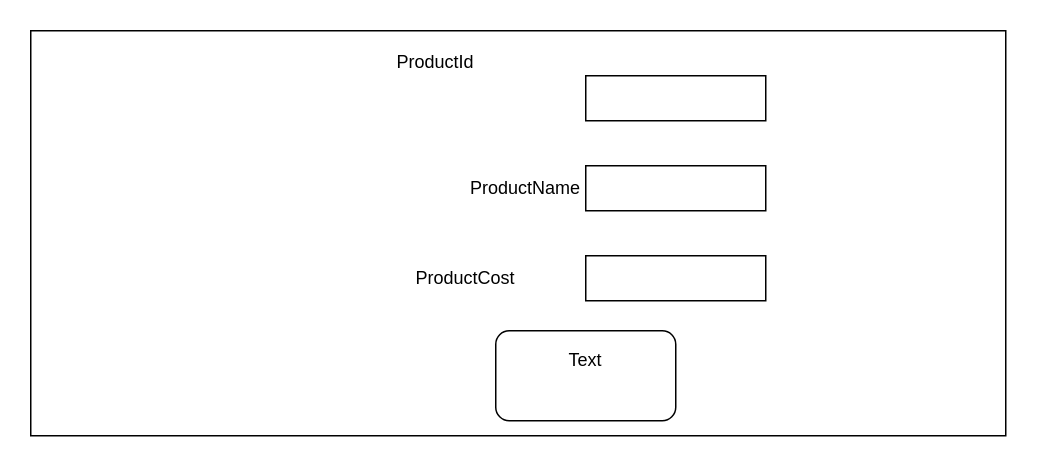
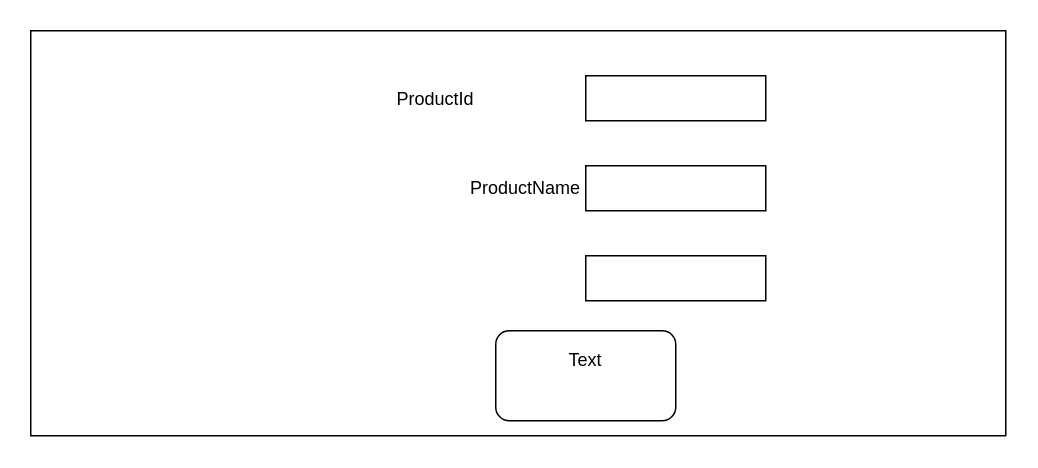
node "ProductId": moved (436, 62) -> (436, 100)
node "ProductCost": removed
